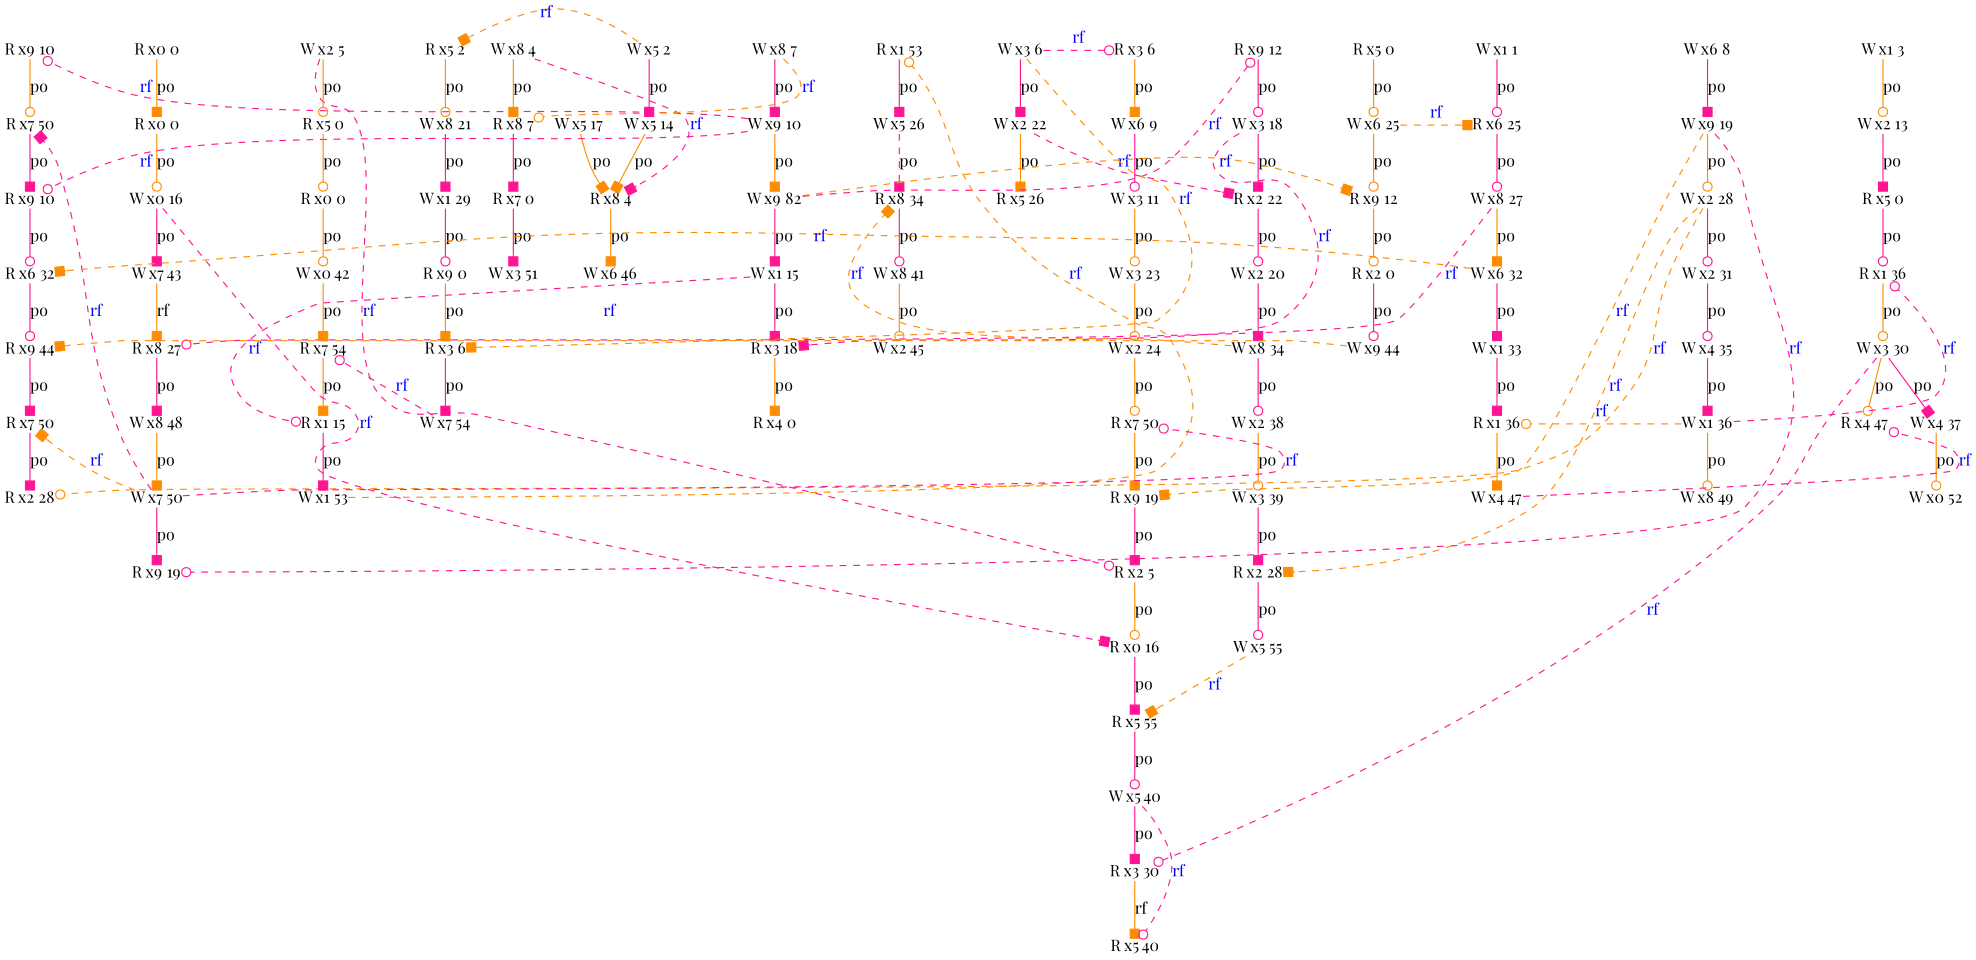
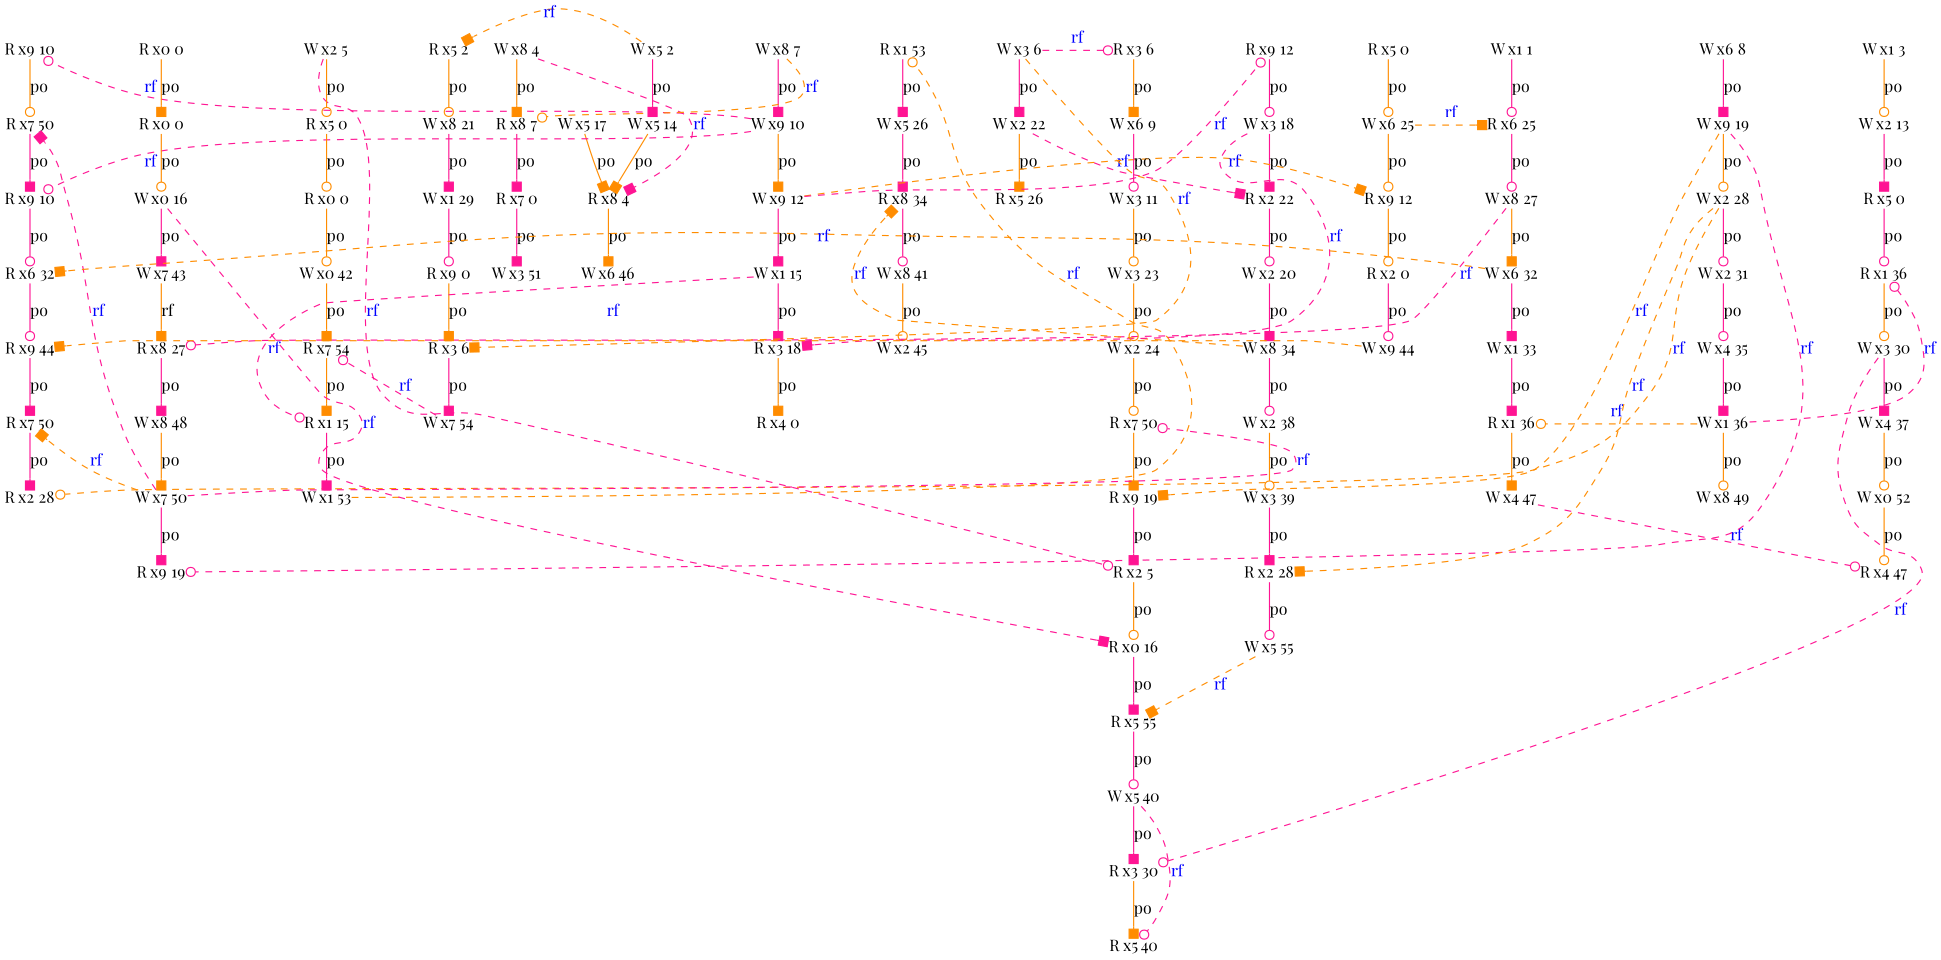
edge "W x5 26" -> "R x8 34": style dashed -> solid
node "W x9 82": label "W x9 82" -> "W x9 12"
edge "W x3 30" -> "R x4 47": now "W x0 52" -> "R x4 47"
edge "R x3 30" -> "R x5 40": label "rf" -> "po"
